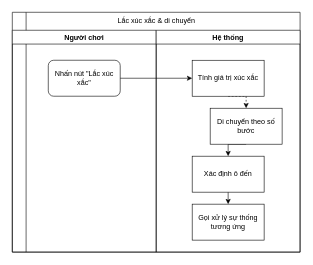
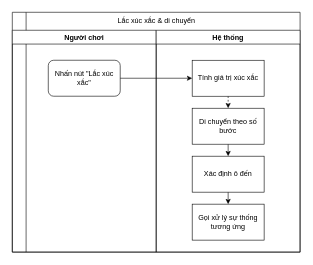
node "Di chuyển theo số bước": moved (246, 126) -> (228, 126)
